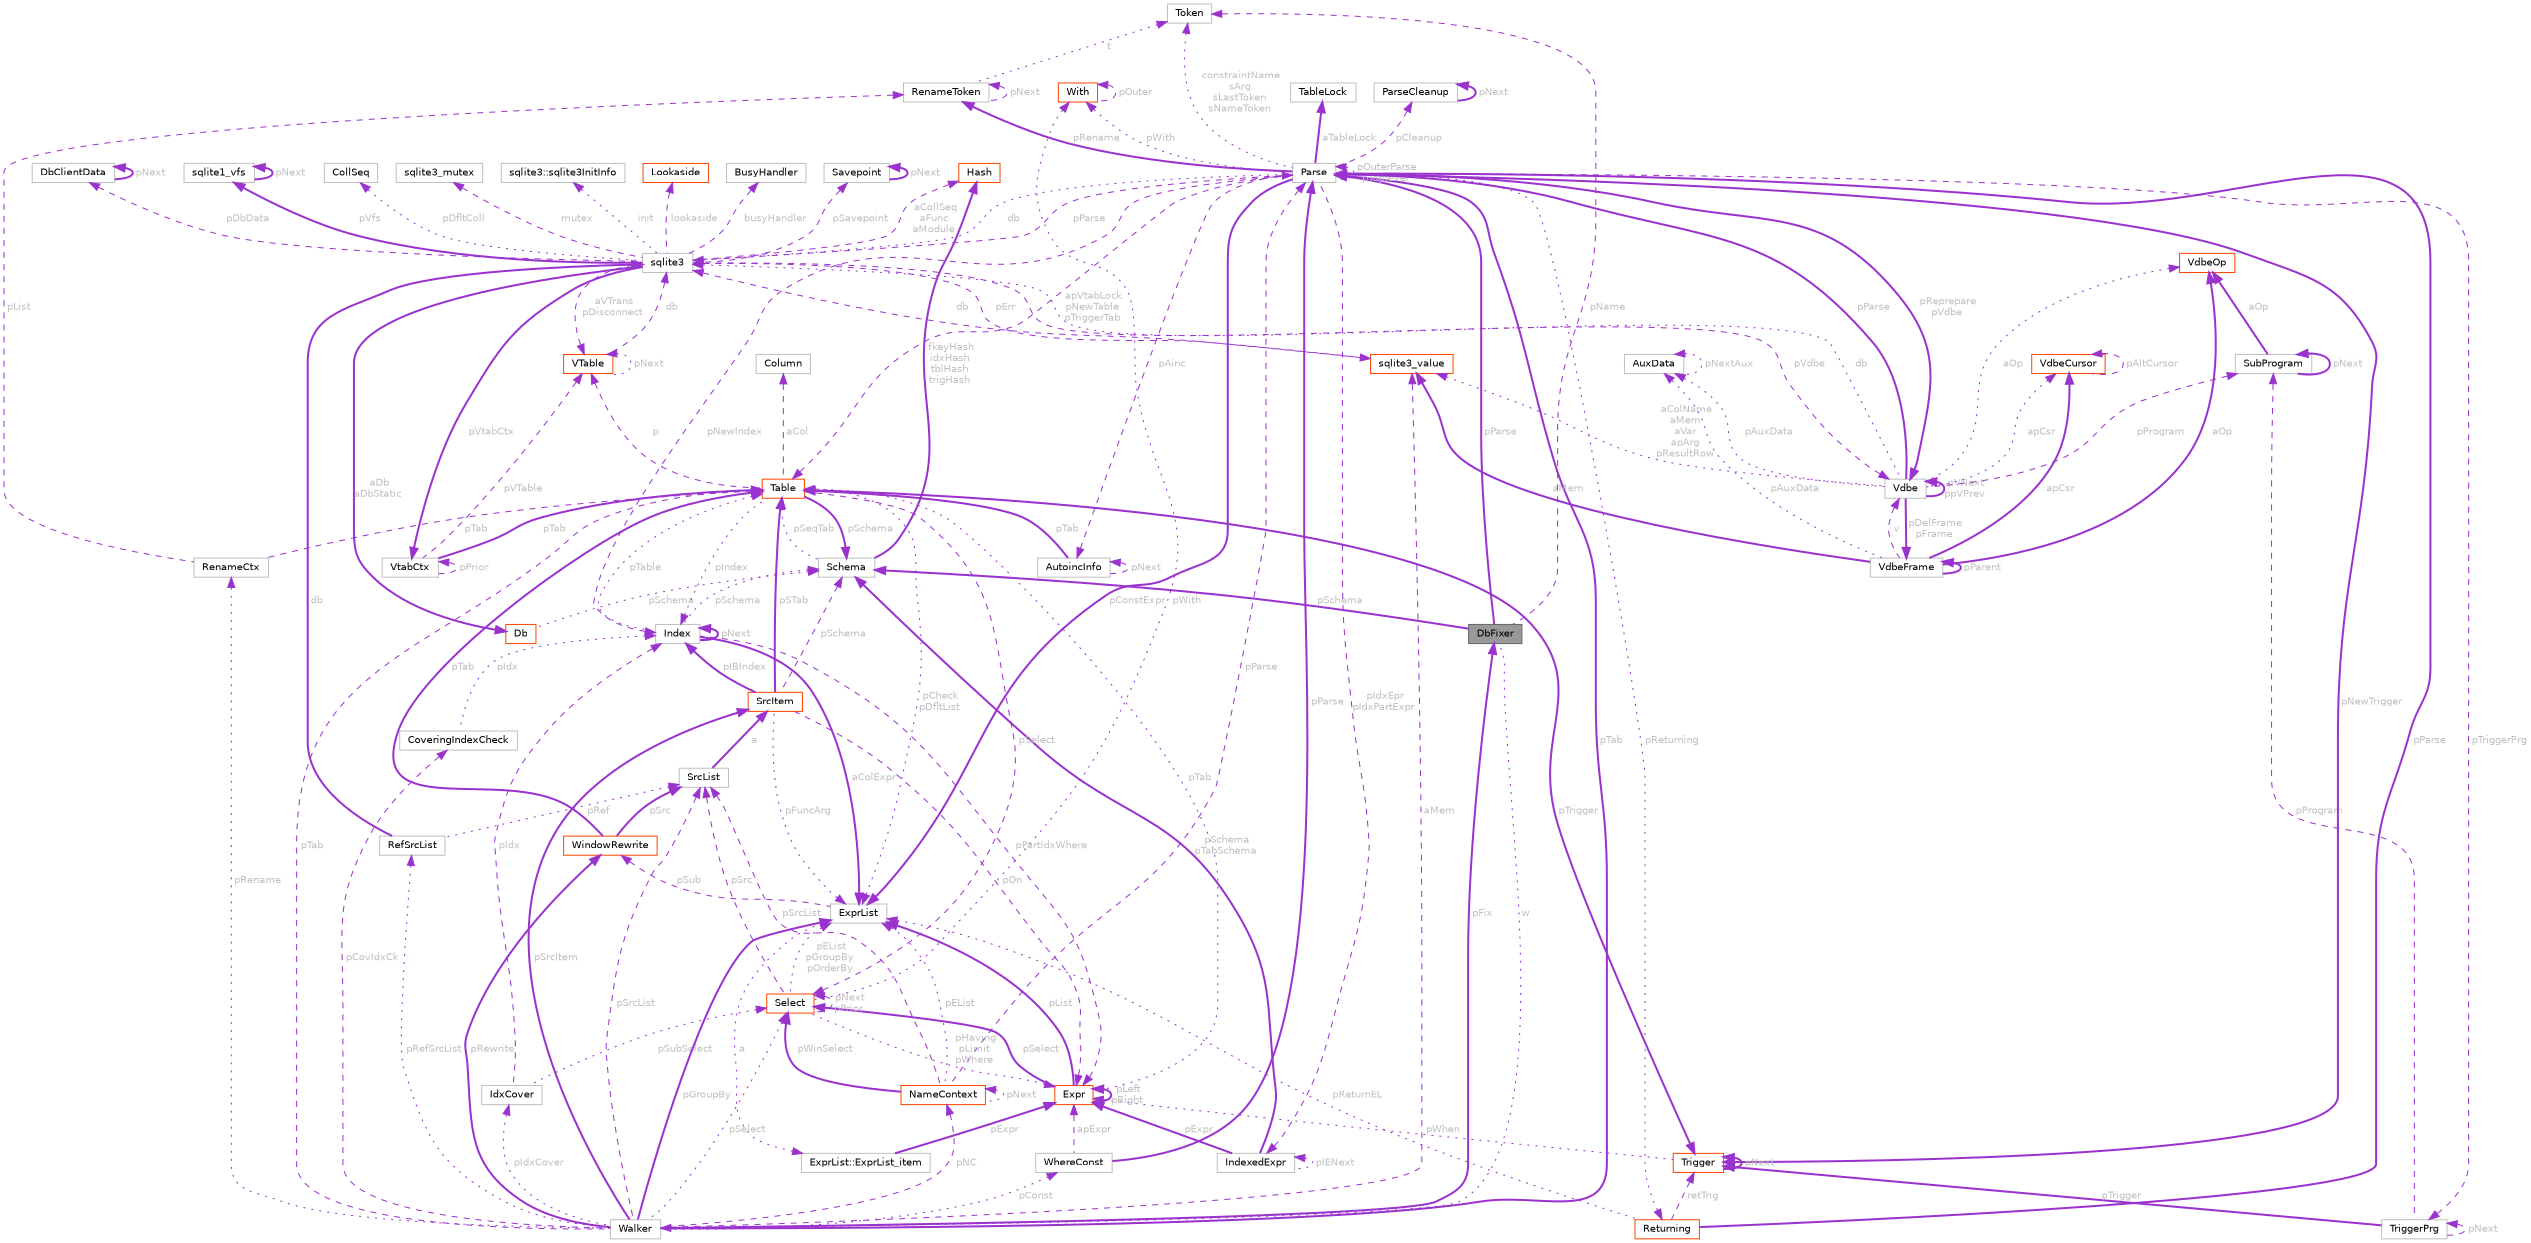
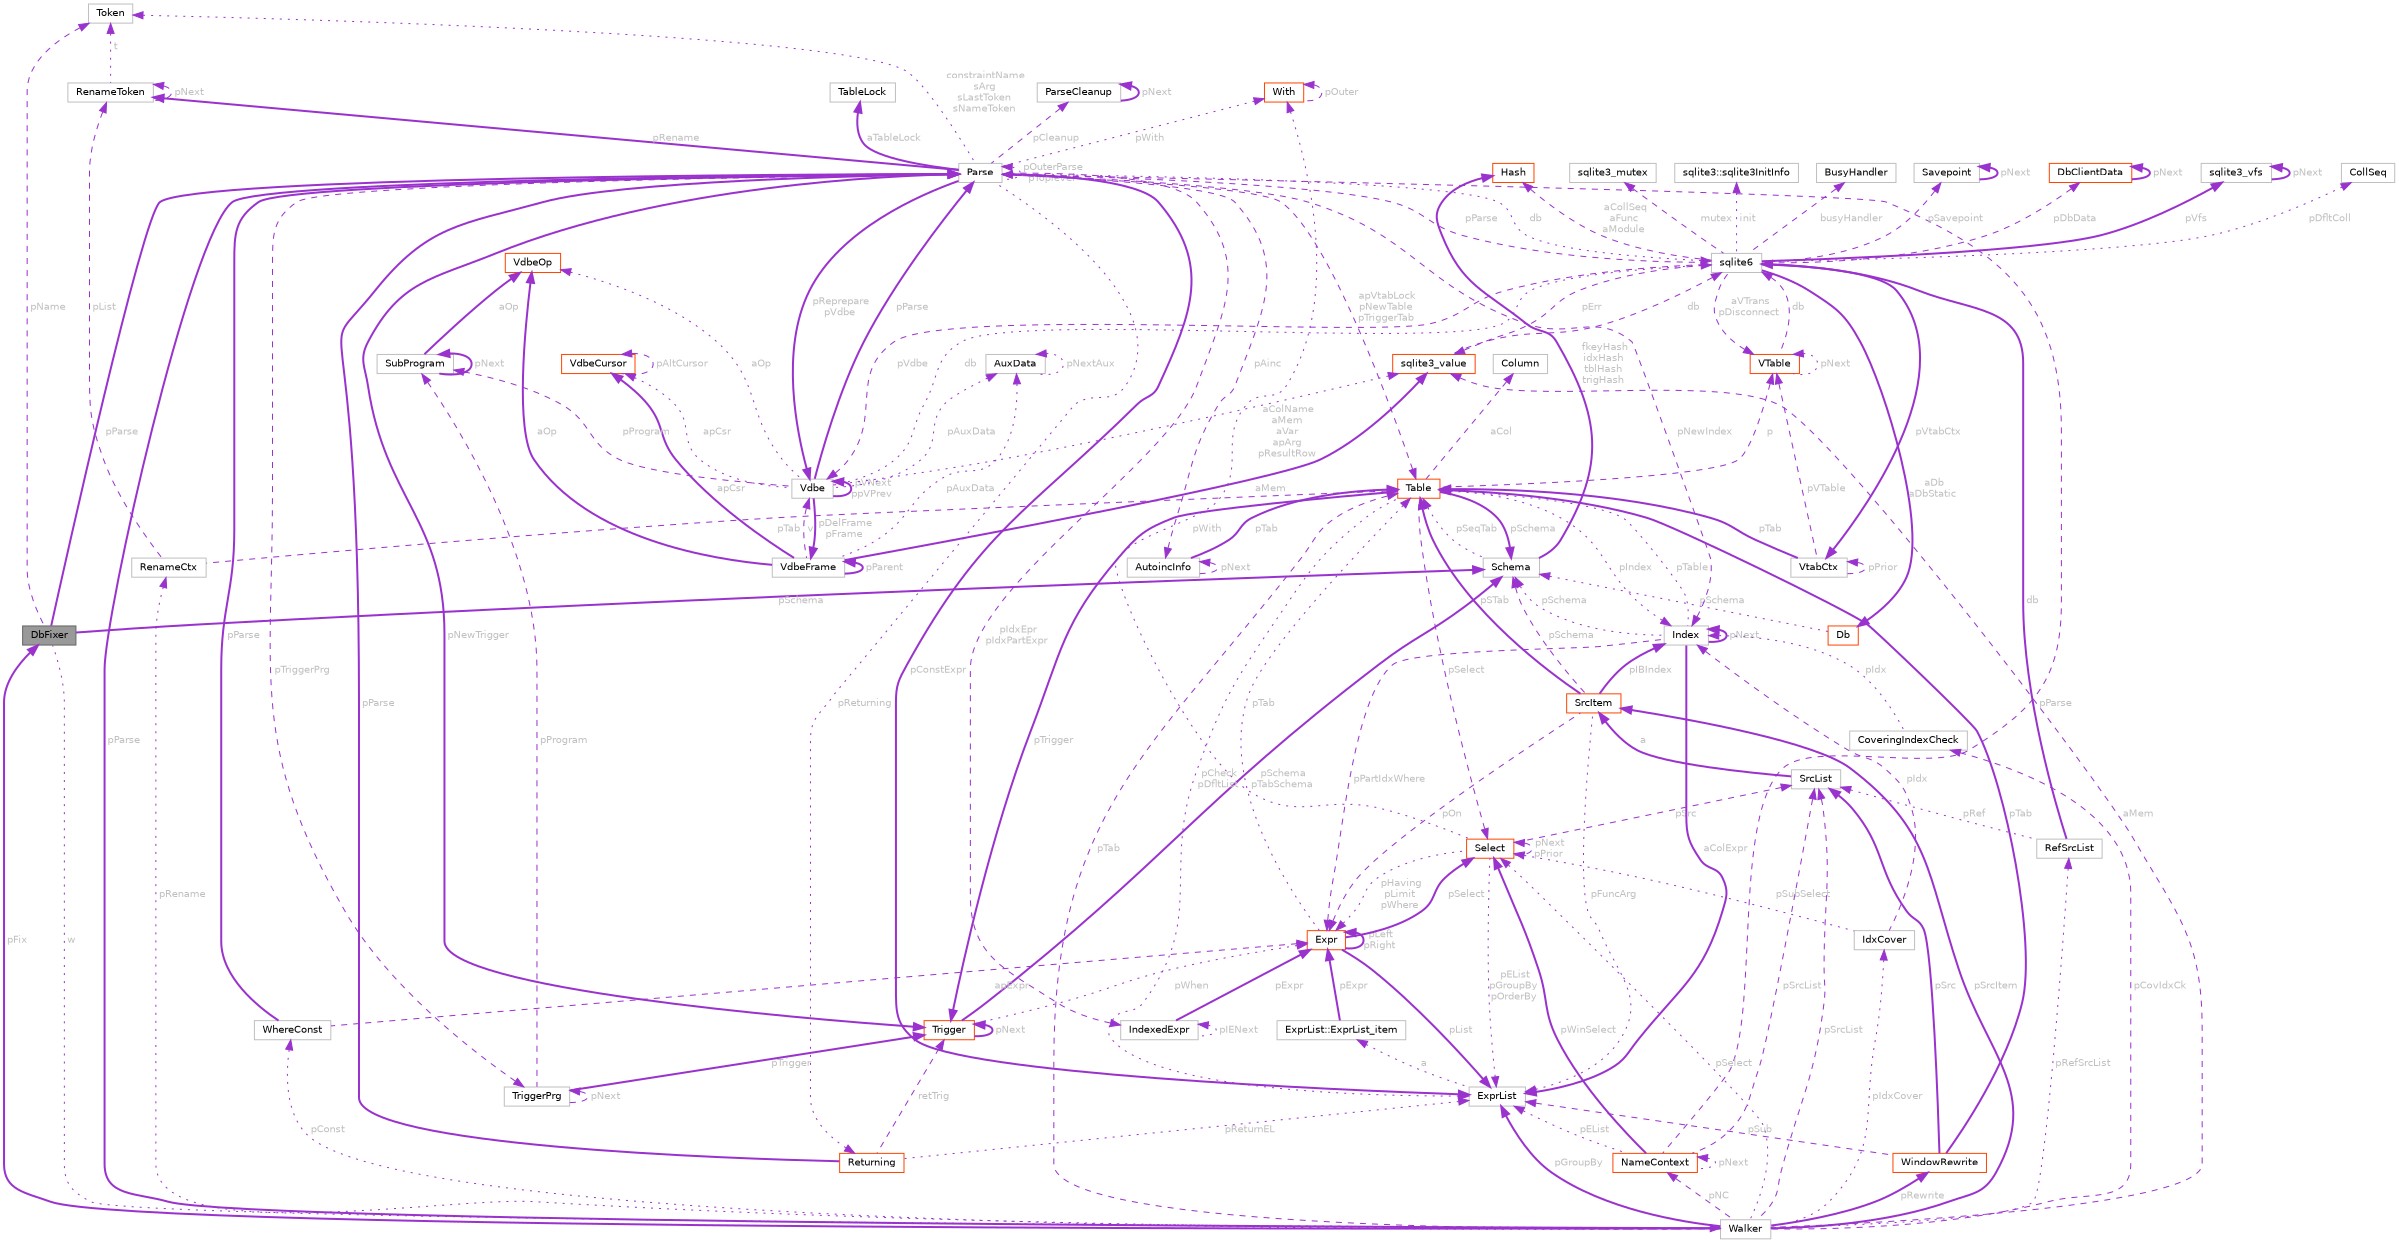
node "DbClientData": color grey75 -> orangered
node "sqlite1_vfs": label "sqlite1_vfs" -> "sqlite3_vfs"
node "Lookaside": removed
node "sqlite3": label "sqlite3" -> "sqlite6"
edge "Walker" -> "Parse": label " pTab" -> " pParse"
edge "IndexedExpr" -> "Schema": now "Trigger" -> "Schema"
edge "ExprList" -> "WindowRewrite": reversed
